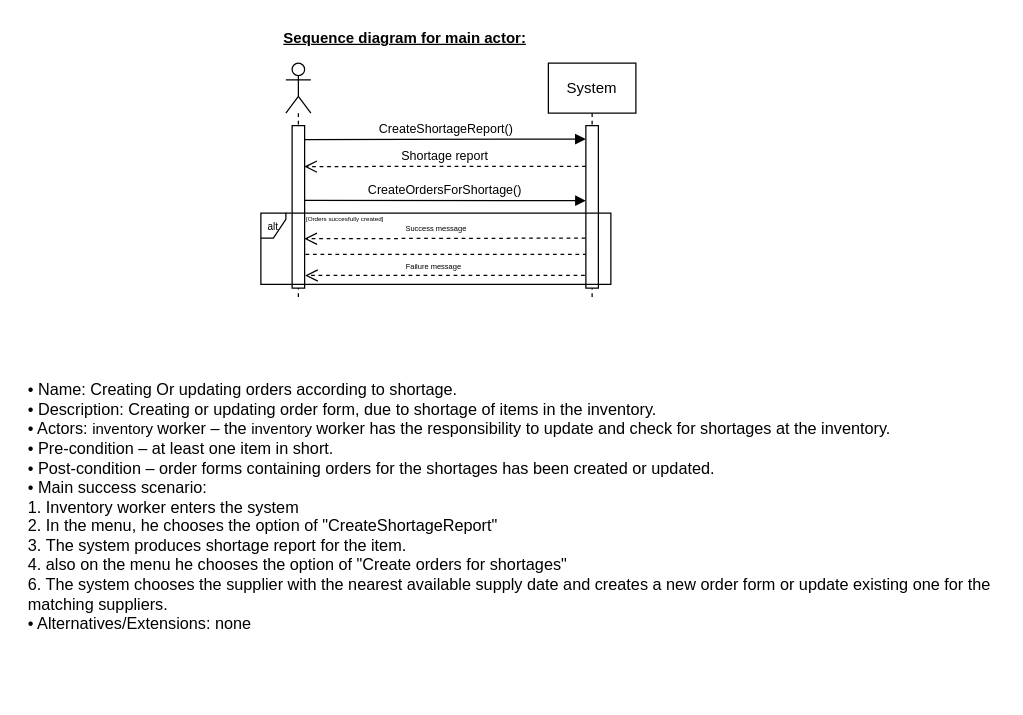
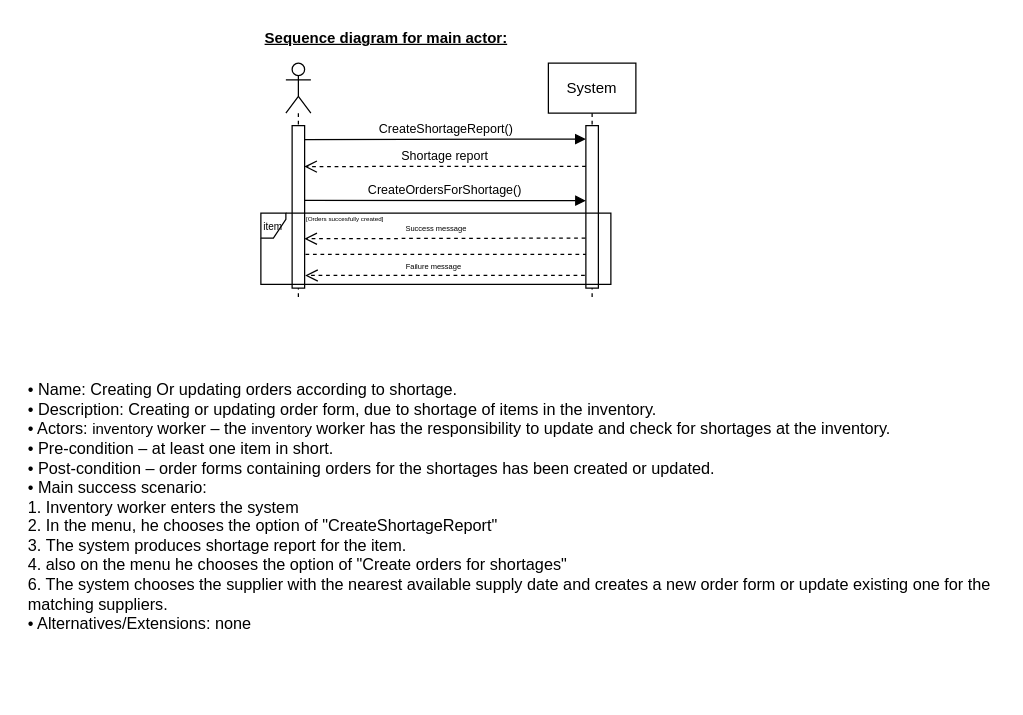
node "Sequence diagram for main actor:": moved (404, 38) -> (386, 38)
node "alt": label "alt" -> "item"
